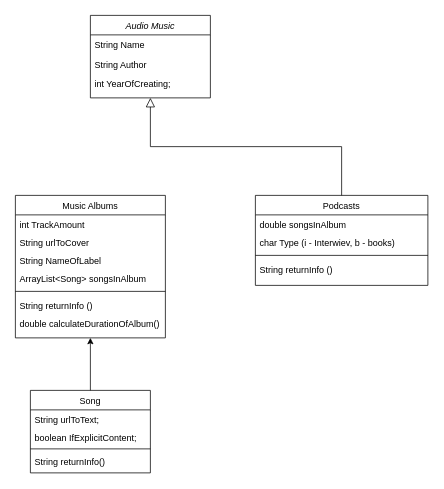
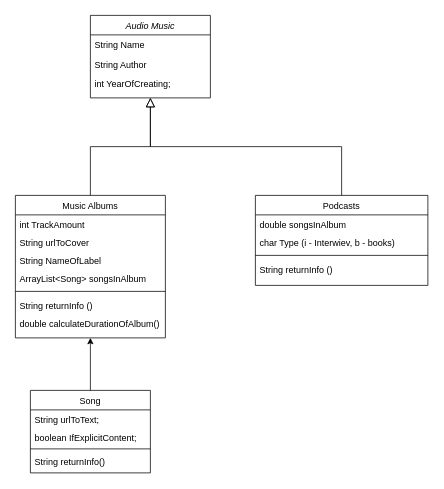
edge "Music Albums" -> "Audio Music": added
